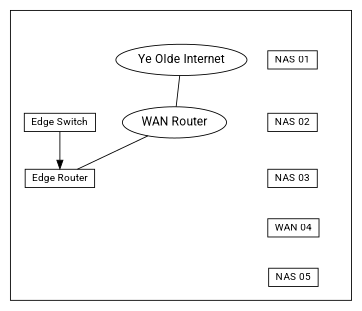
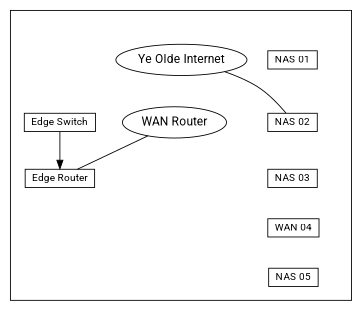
edge "Ye Olde Internet" -- "WAN Router": now "Ye Olde Internet" -- "NAS 02"
